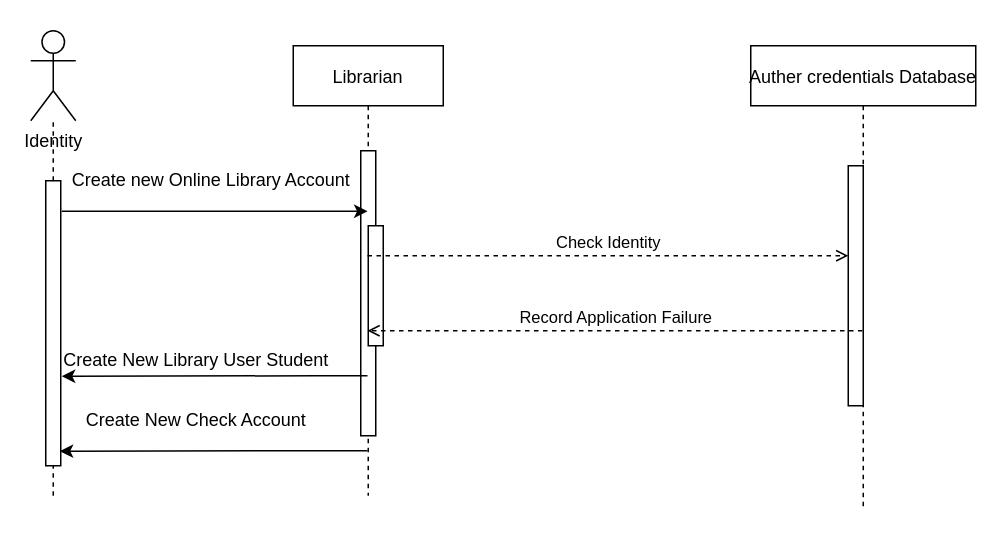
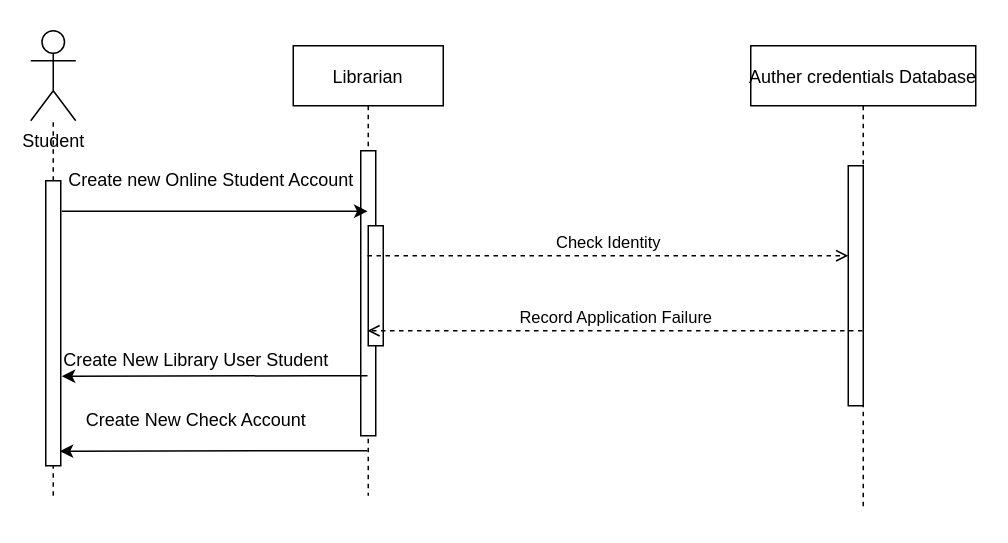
node "Identity": label "Identity" -> "Student"
node "Create new Online Library Account": label "Create new Online Library Account" -> "Create new Online Student Account"
